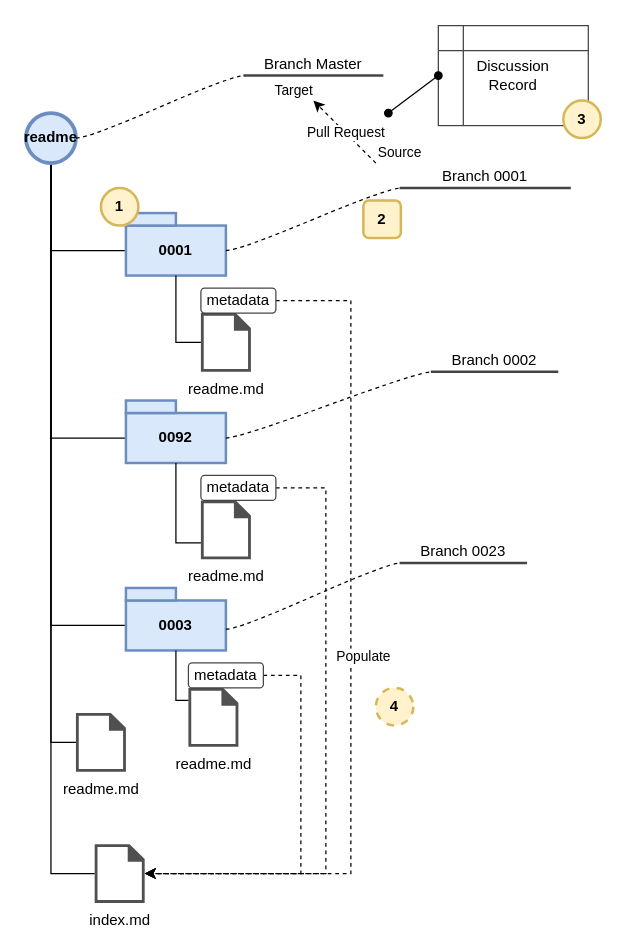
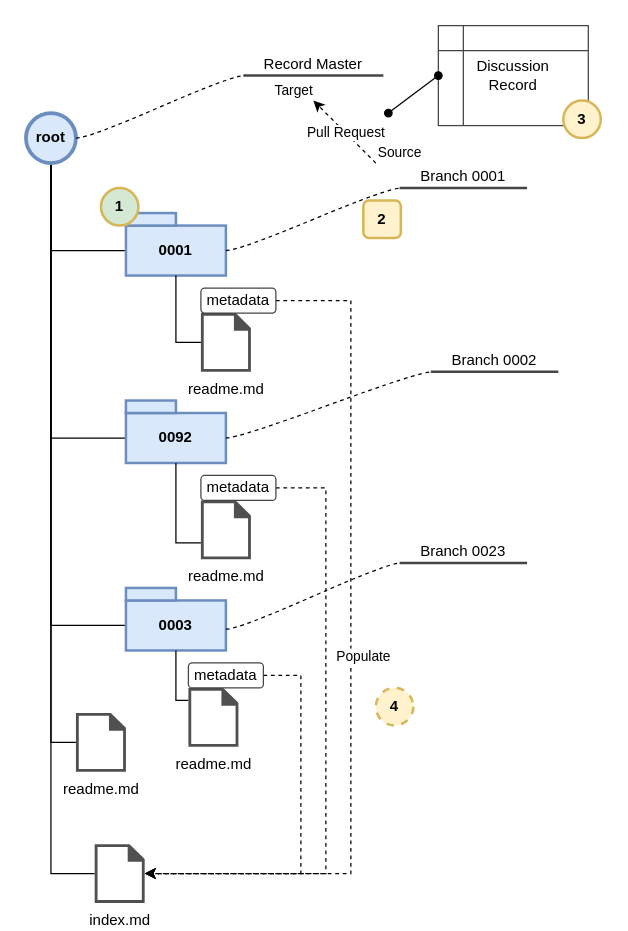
node "Branch Master": label "Branch Master" -> "Record Master"
node "readme": label "readme" -> "root"
node "Branch 0001": size 169x25 -> 125x25
node "1": fillcolor #fff2cc -> #d5e8d4
